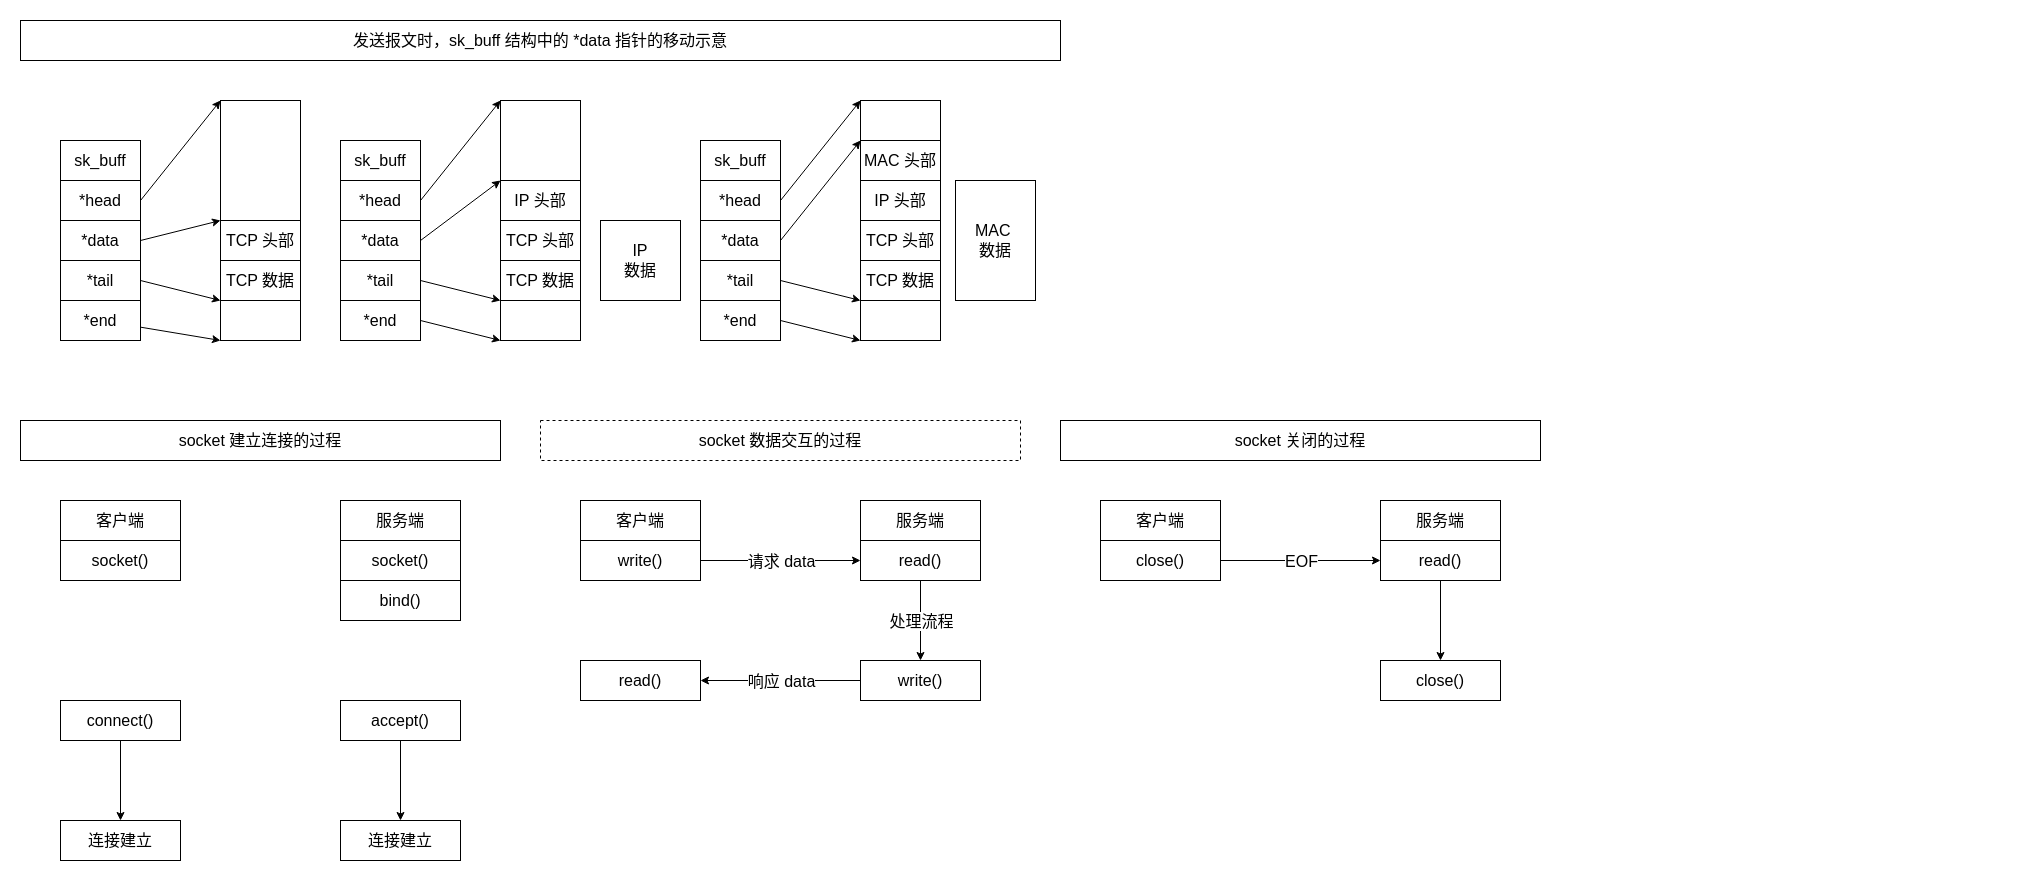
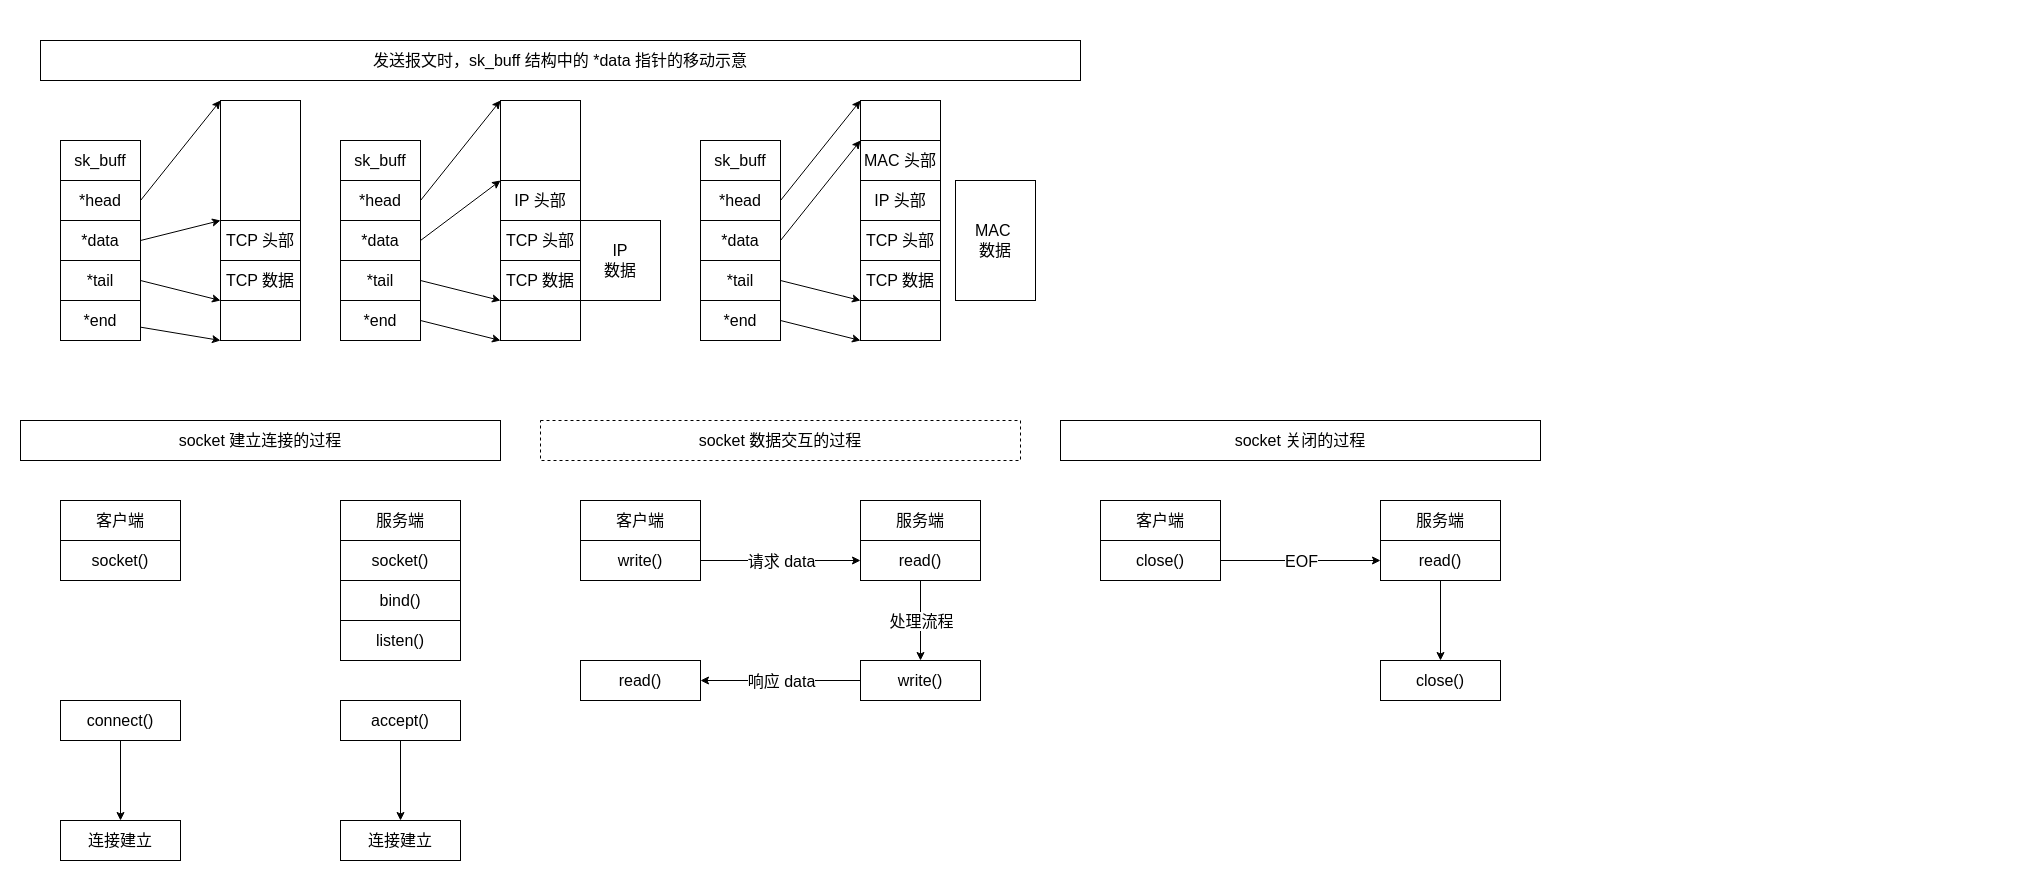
node "发送报文时，sk_buff 结构中的 *data 指针的移动示意": moved (541, 41) -> (561, 61)
node "IP 数据": moved (641, 261) -> (621, 261)
node "listen()": added
